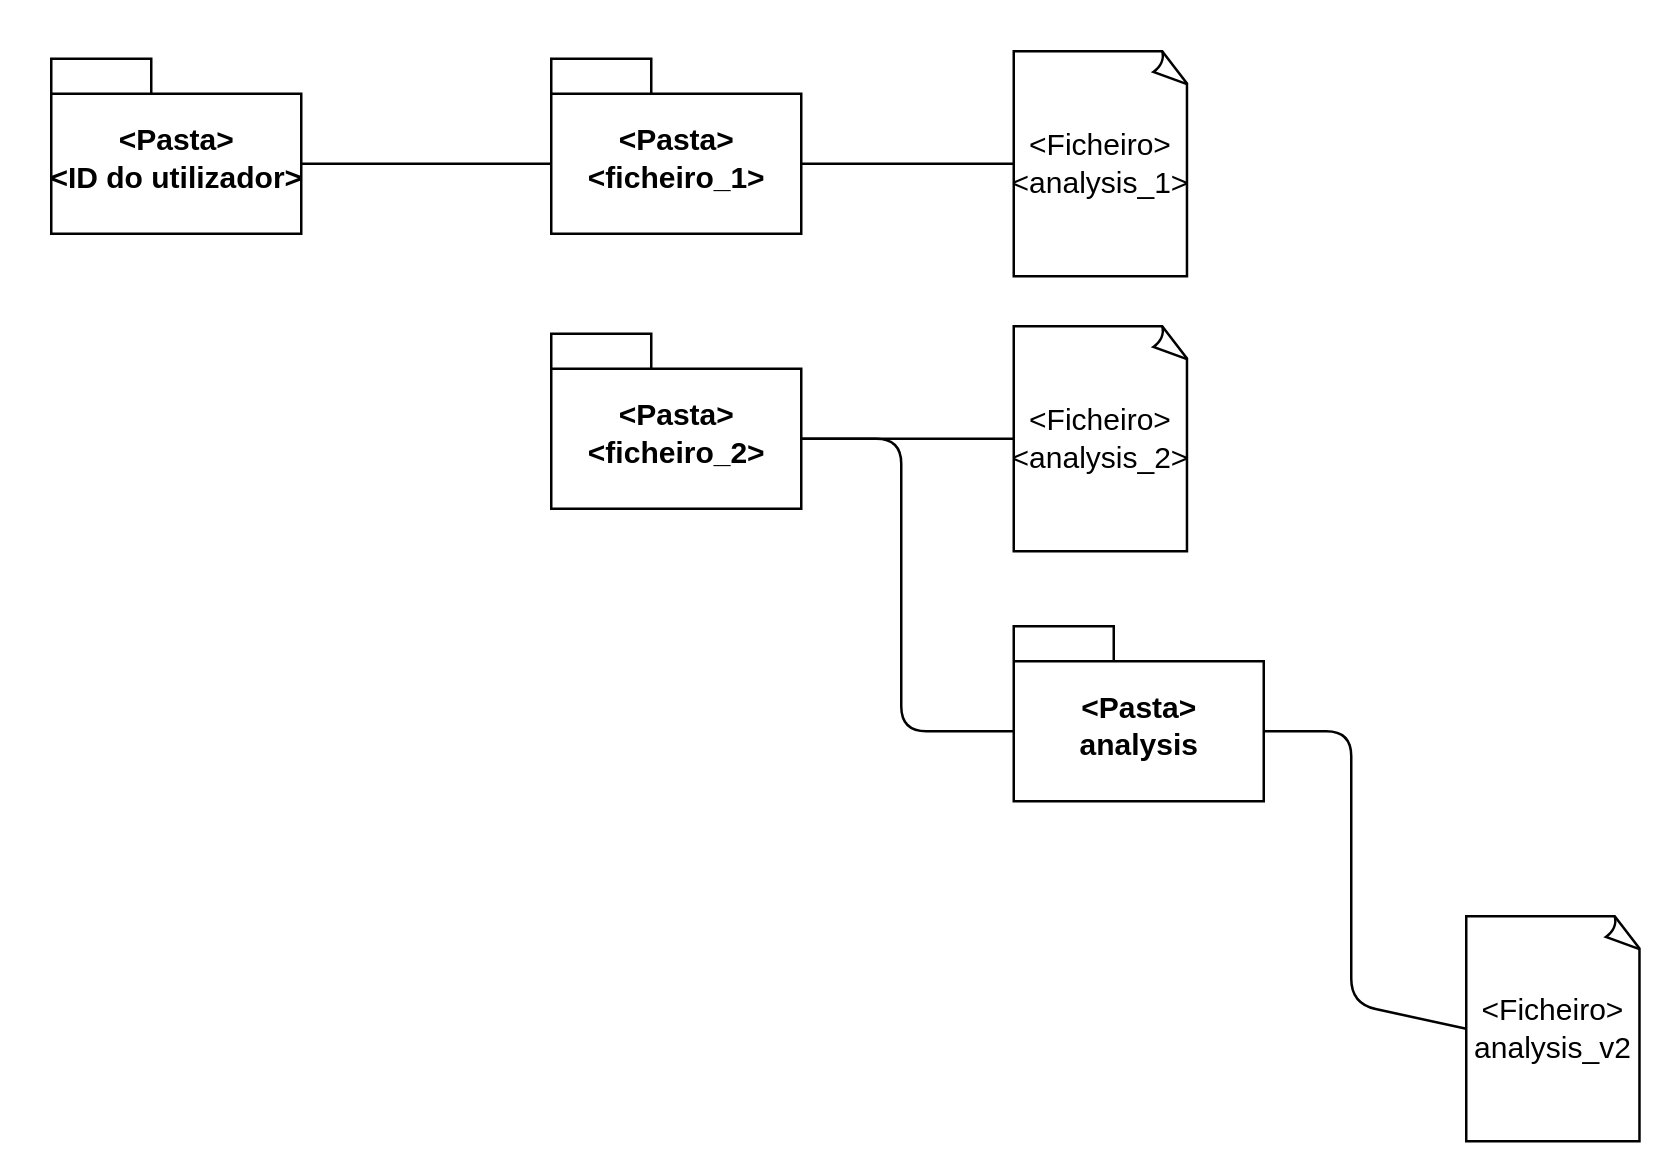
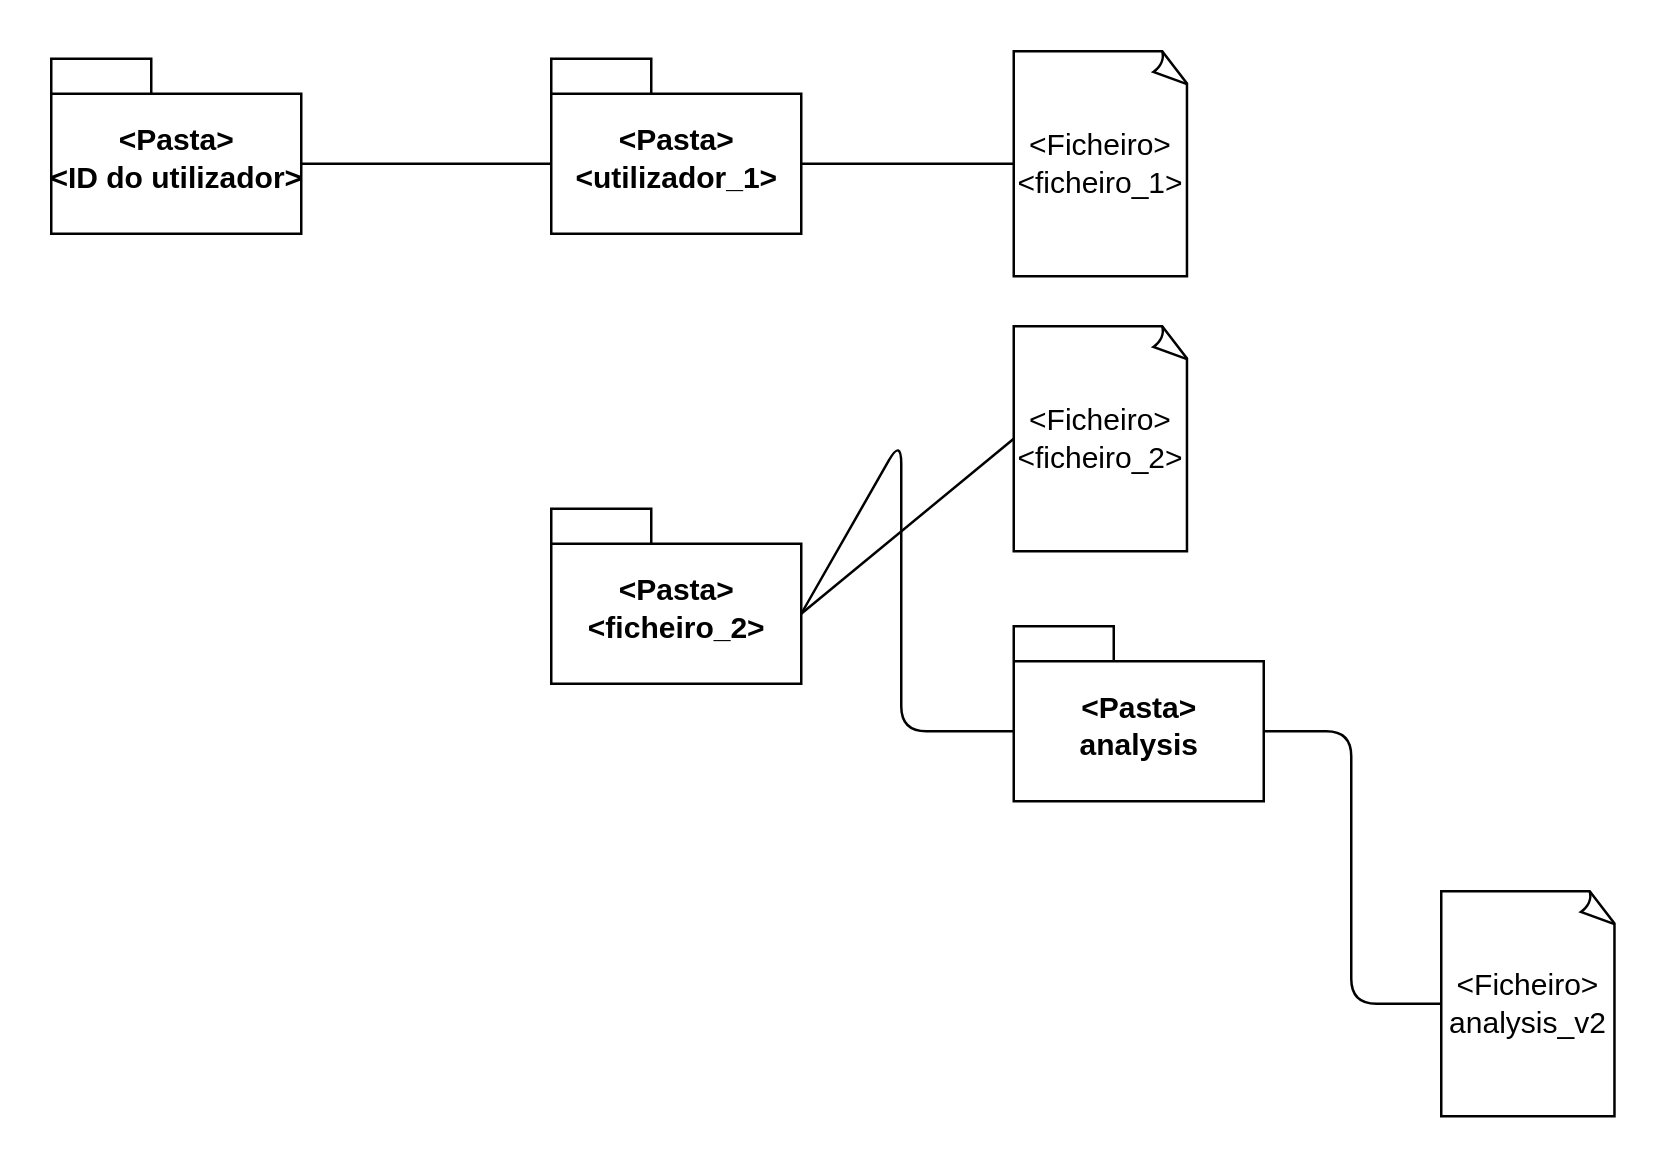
node "<Pasta> <ficheiro_1>": label "<Pasta> <ficheiro_1>" -> "<Pasta> <utilizador_1>"
node "<Ficheiro> <analysis_1>": label "<Ficheiro> <analysis_1>" -> "<Ficheiro> <ficheiro_1>"
node "<Pasta> <ficheiro_2>": moved (676, 421) -> (676, 596)
node "<Ficheiro> <analysis_2>": label "<Ficheiro> <analysis_2>" -> "<Ficheiro> <ficheiro_2>"
node "<Ficheiro> analysis_v2": moved (1554, 1029) -> (1529, 1004)
